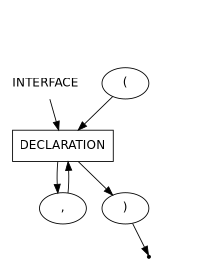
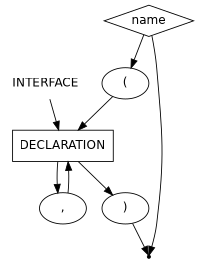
node "name": added
